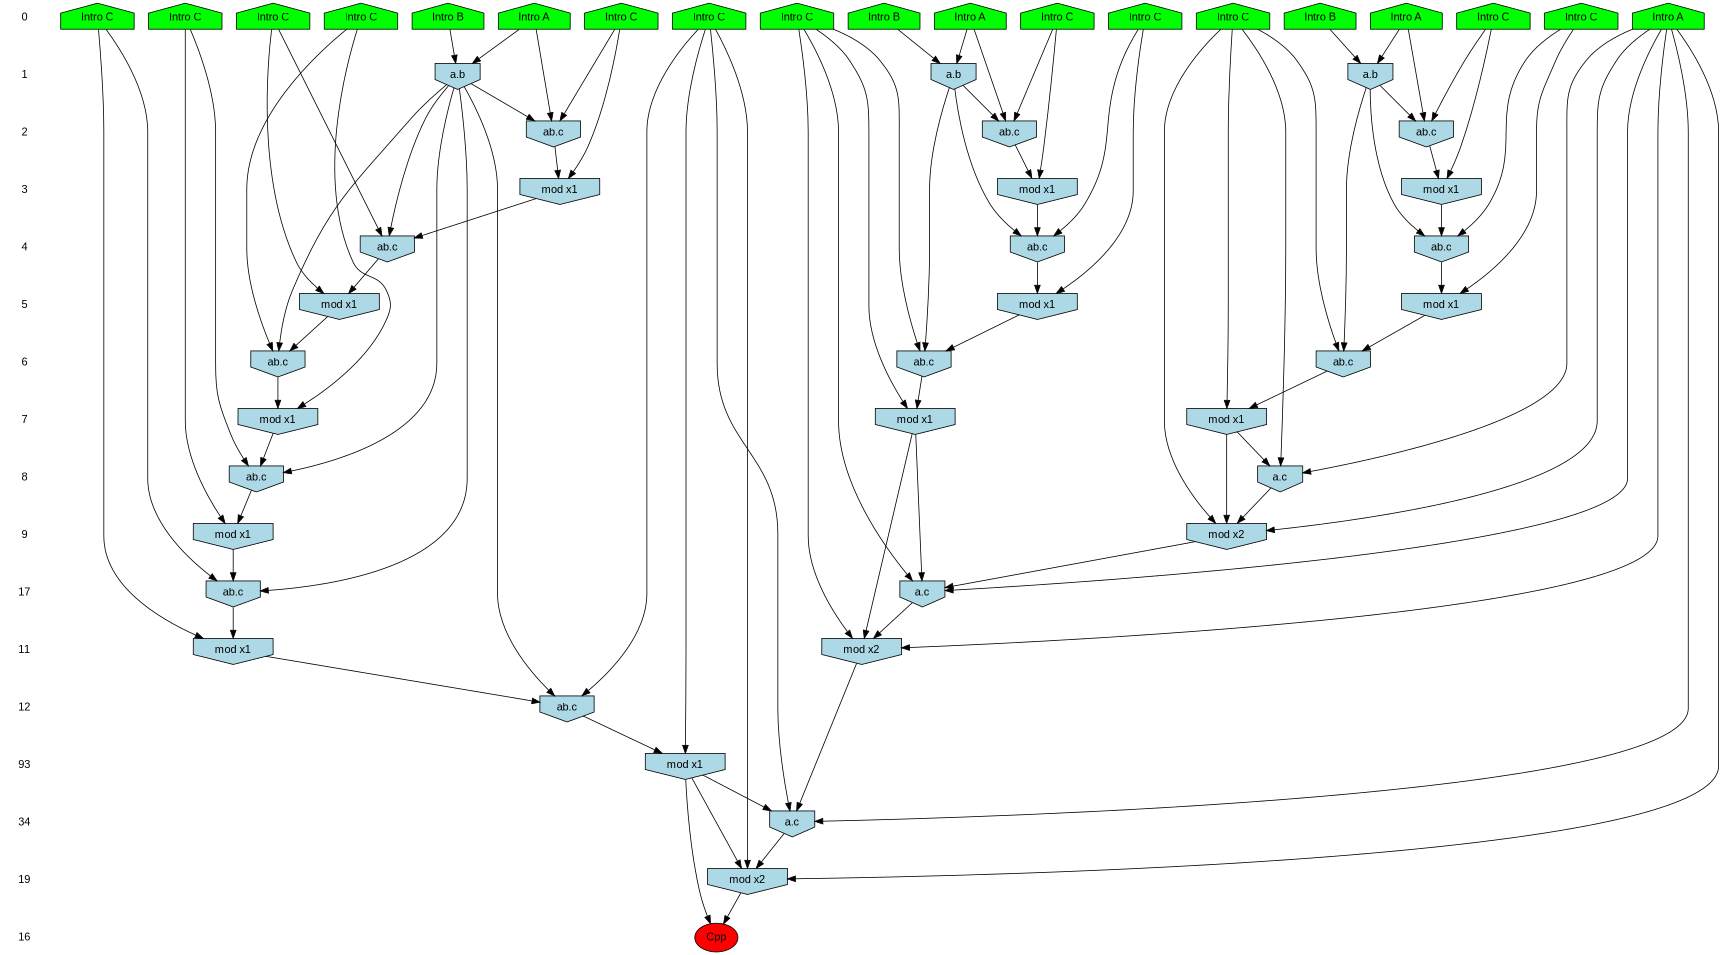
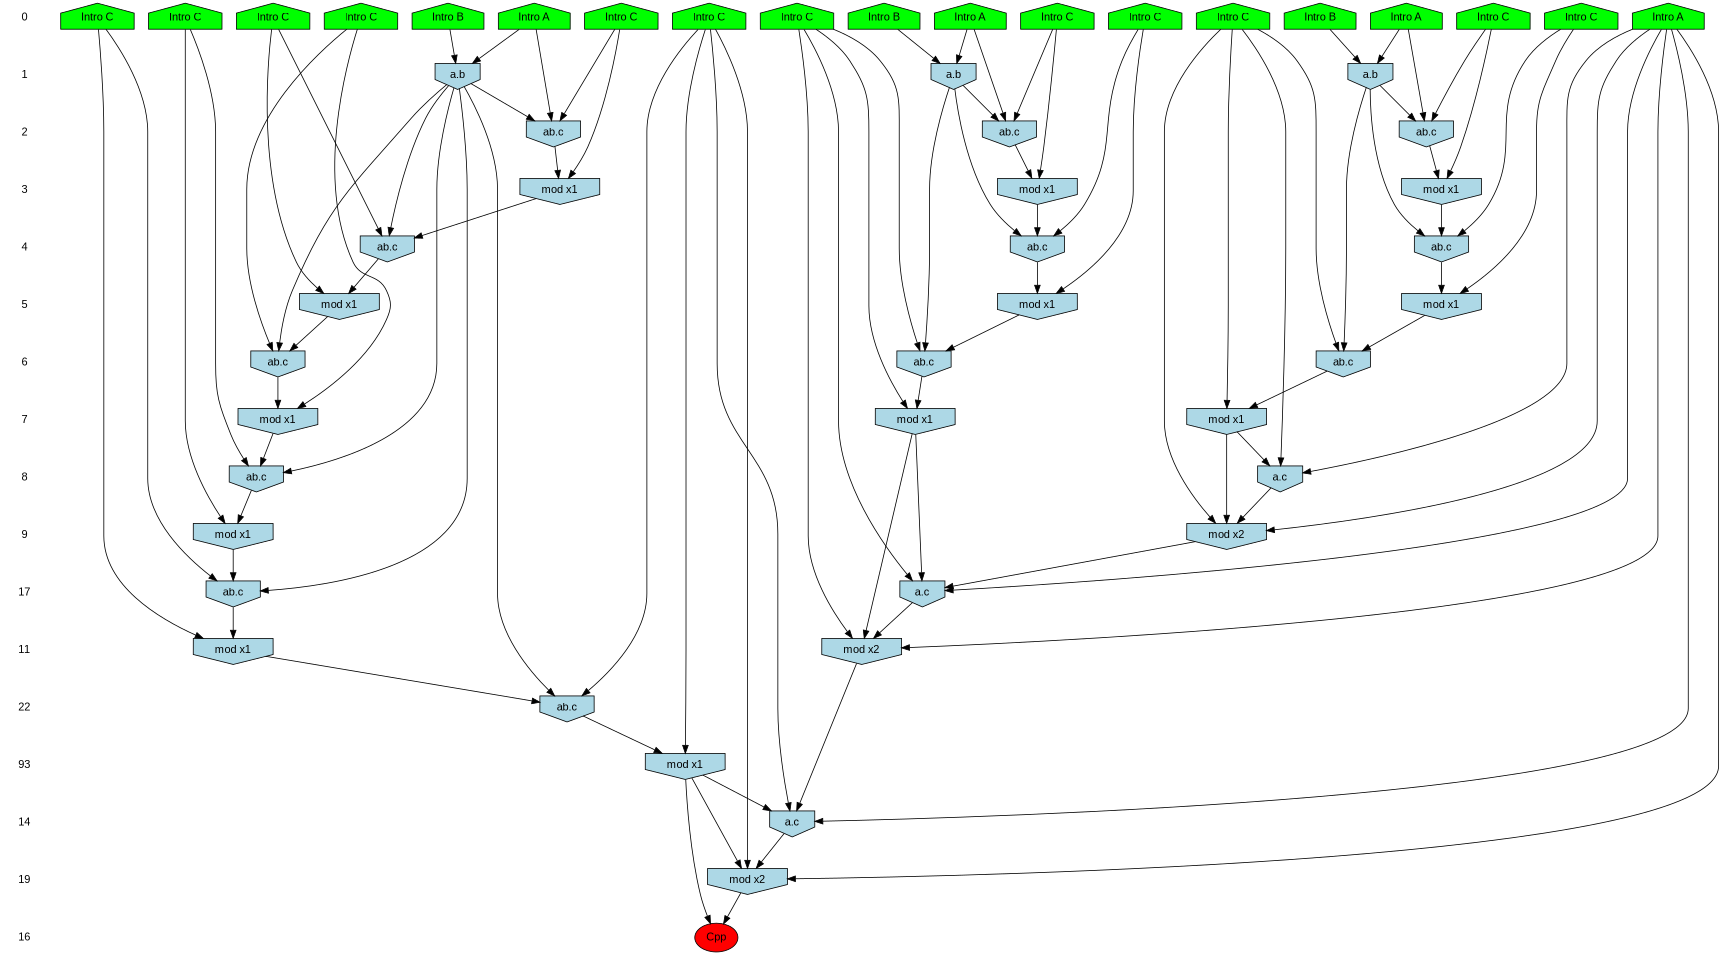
node "12": label "12" -> "22"
node "34": label "34" -> "14"
